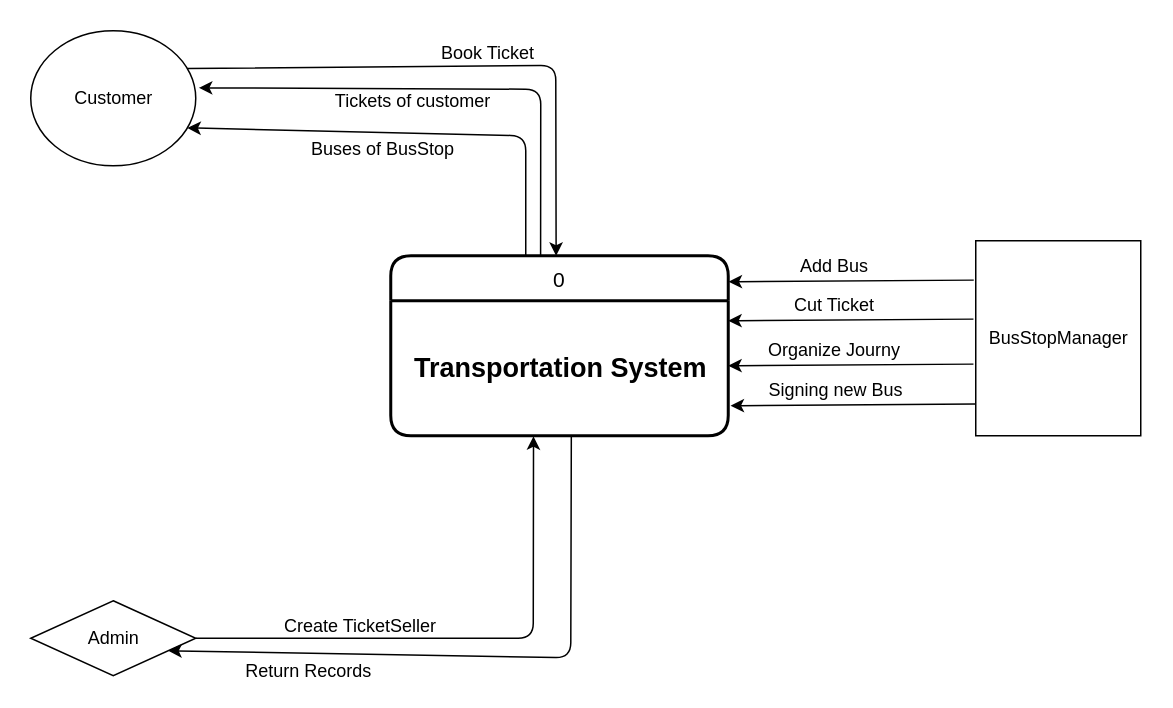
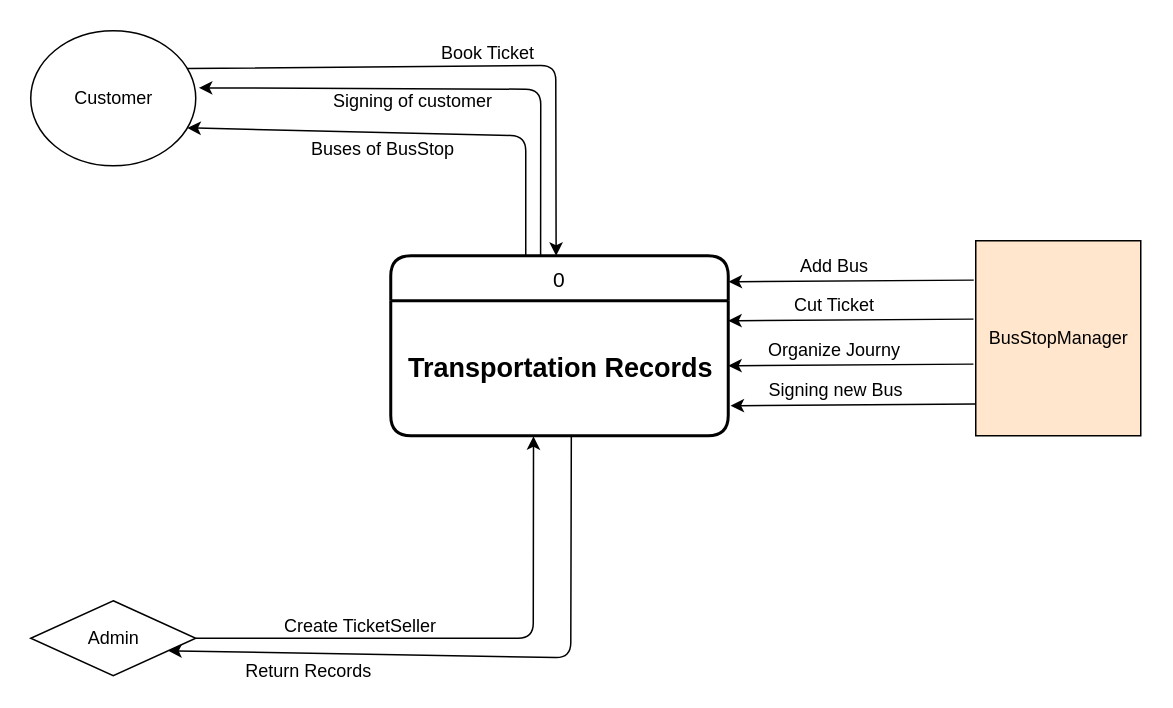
node "Tickets of customer": label "Tickets of customer" -> "Signing of customer"
node "BusStopManager": fillcolor #ffffff -> #ffe6cc
node "Transportation System": label "Transportation System" -> "Transportation Records"
